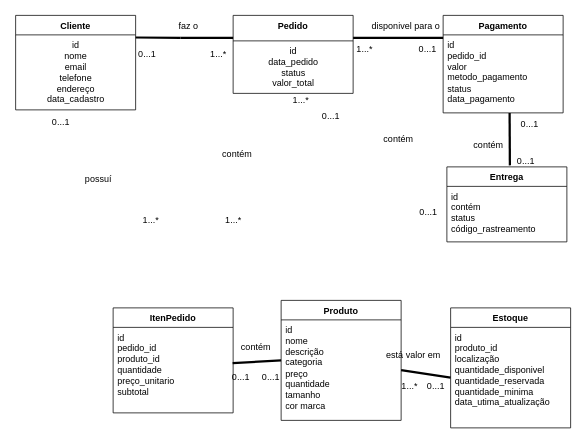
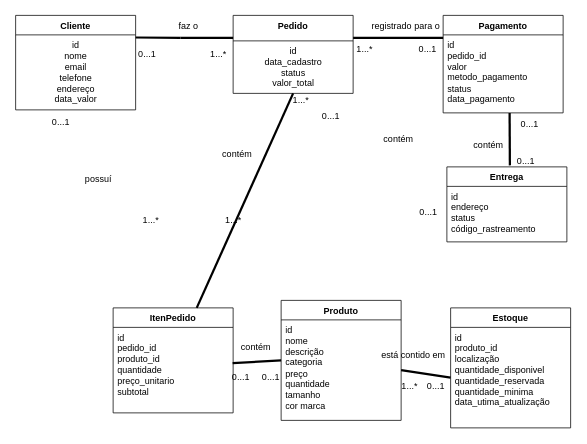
node "disponivel para o": label "disponivel para o" -> "registrado para o"
node "id data_pedido status valor_total": label "id data_pedido status valor_total" -> "id data_cadastro status valor_total"
node "id nome email telefone endereço data_cadastro": label "id nome email telefone endereço data_cadastro" -> "id nome email telefone endereço data_valor"
edge "Pedido" -- "ItenPedido": added
node "id contém status código_rastreamento": label "id contém status código_rastreamento" -> "id endereço status código_rastreamento"
node "está valor em": label "está valor em" -> "está contido em"
